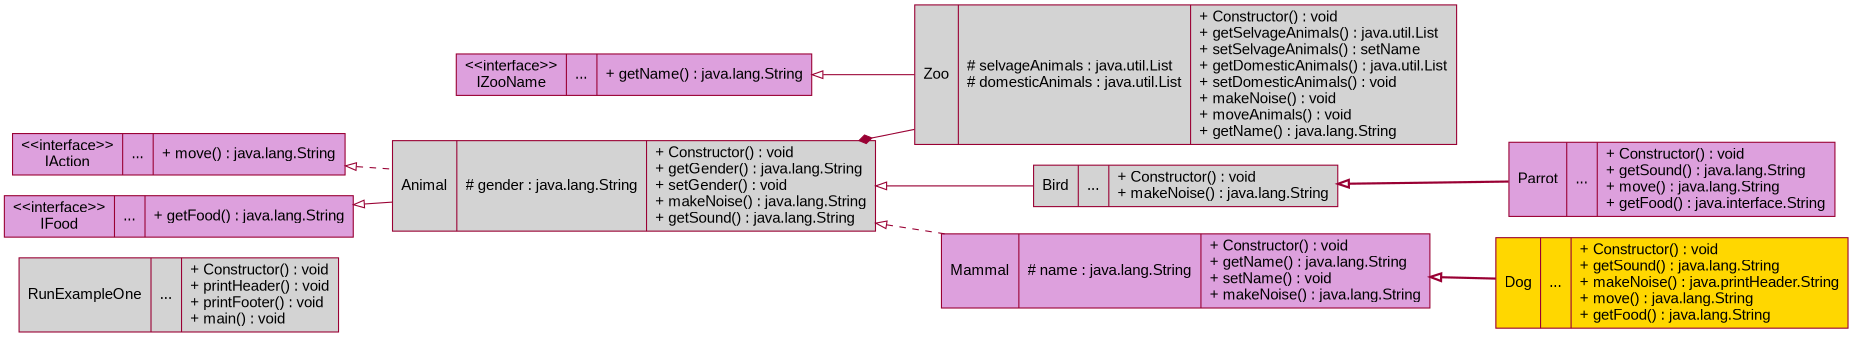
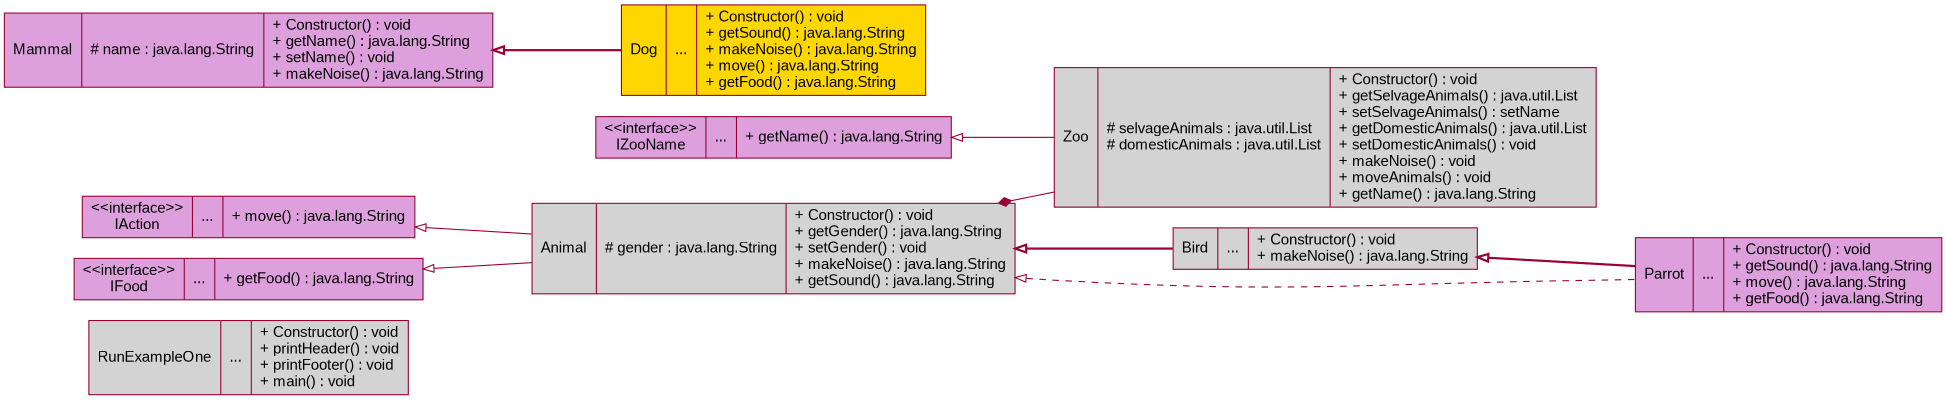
edge "Animal" -> "IAction": style dashed -> solid
edge "Bird" -> "Animal": style solid -> bold
node "Parrot": text "+ getFood() : java.interface.String" -> "+ getFood() : java.lang.String"
edge "Mammal" -> "Animal": now "Parrot" -> "Animal"
node "Dog": text "+ makeNoise() : java.printHeader.String" -> "+ makeNoise() : java.lang.String"
